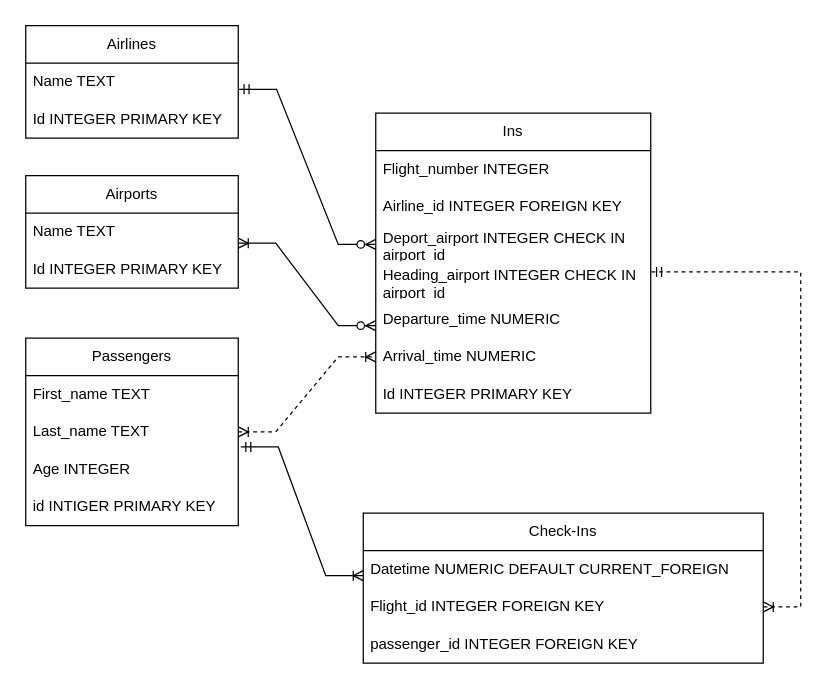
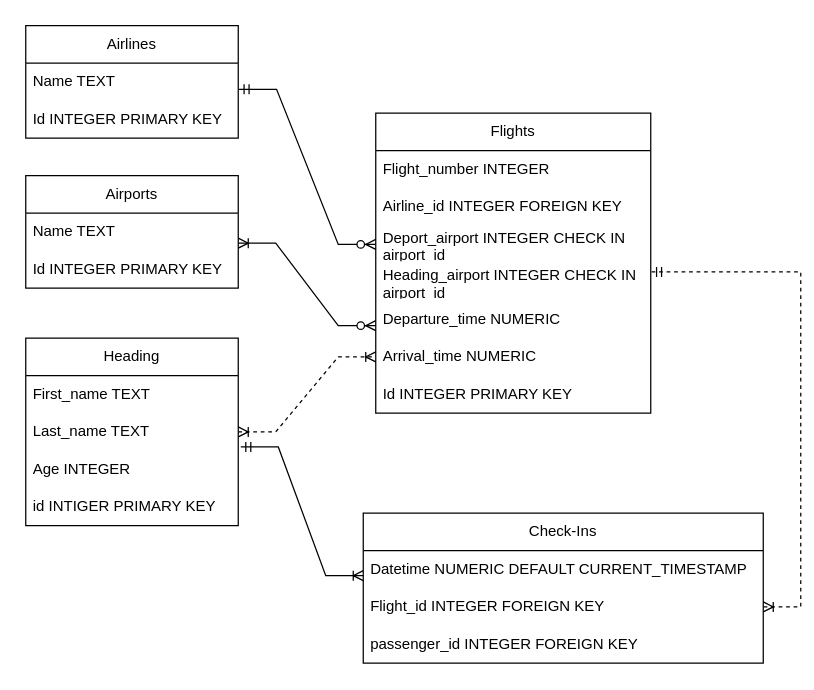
node "Ins": label "Ins" -> "Flights"
node "Passengers": label "Passengers" -> "Heading"
node "Datetime NUMERIC DEFAULT CURRENT_FOREIGN": label "Datetime NUMERIC DEFAULT CURRENT_FOREIGN" -> "Datetime NUMERIC DEFAULT CURRENT_TIMESTAMP"
